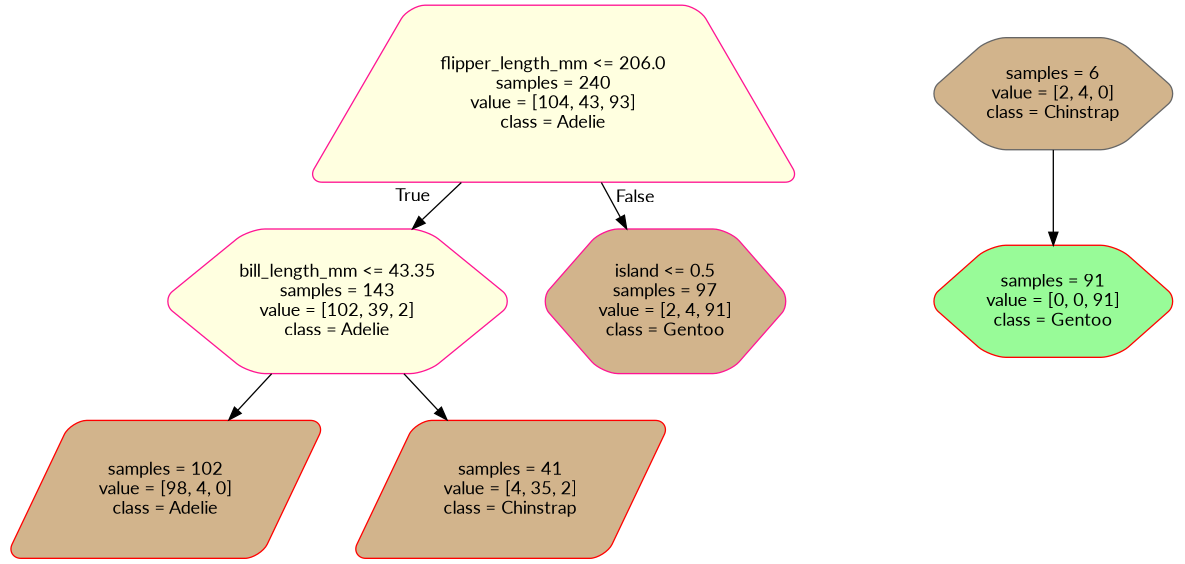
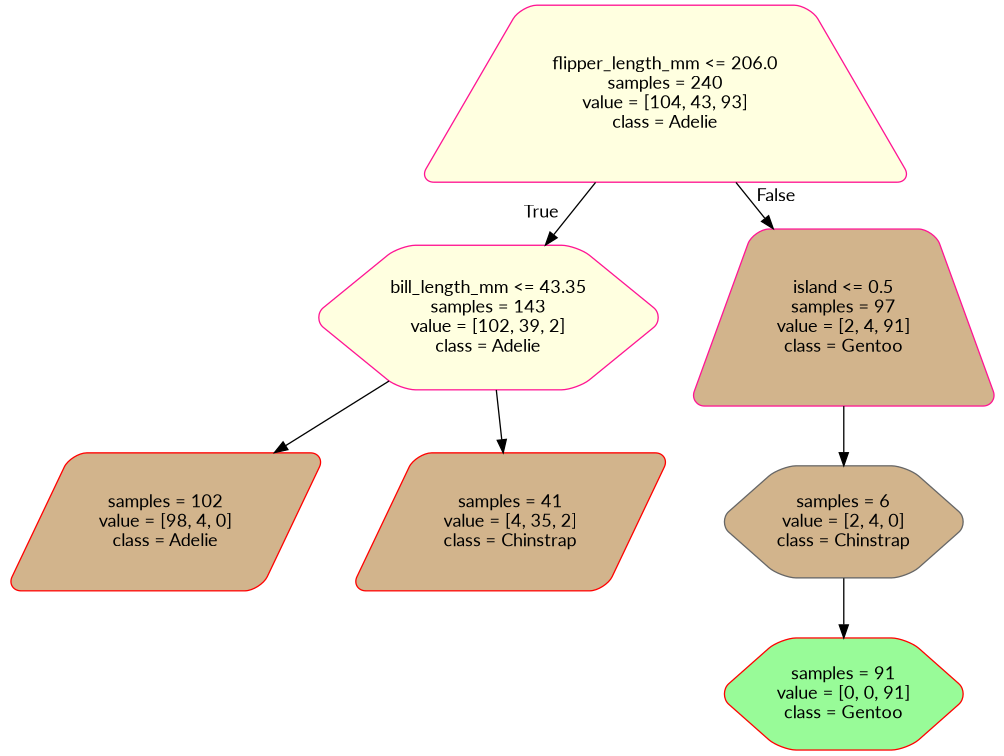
node "island <= 0.5 samples = 97 value = [2, 4, 91] class = Gentoo": shape hexagon -> trapezium
edge "island <= 0.5 samples = 97 value = [2, 4, 91] class = Gentoo" -> "samples = 6 value = [2, 4, 0] class = Chinstrap": added
